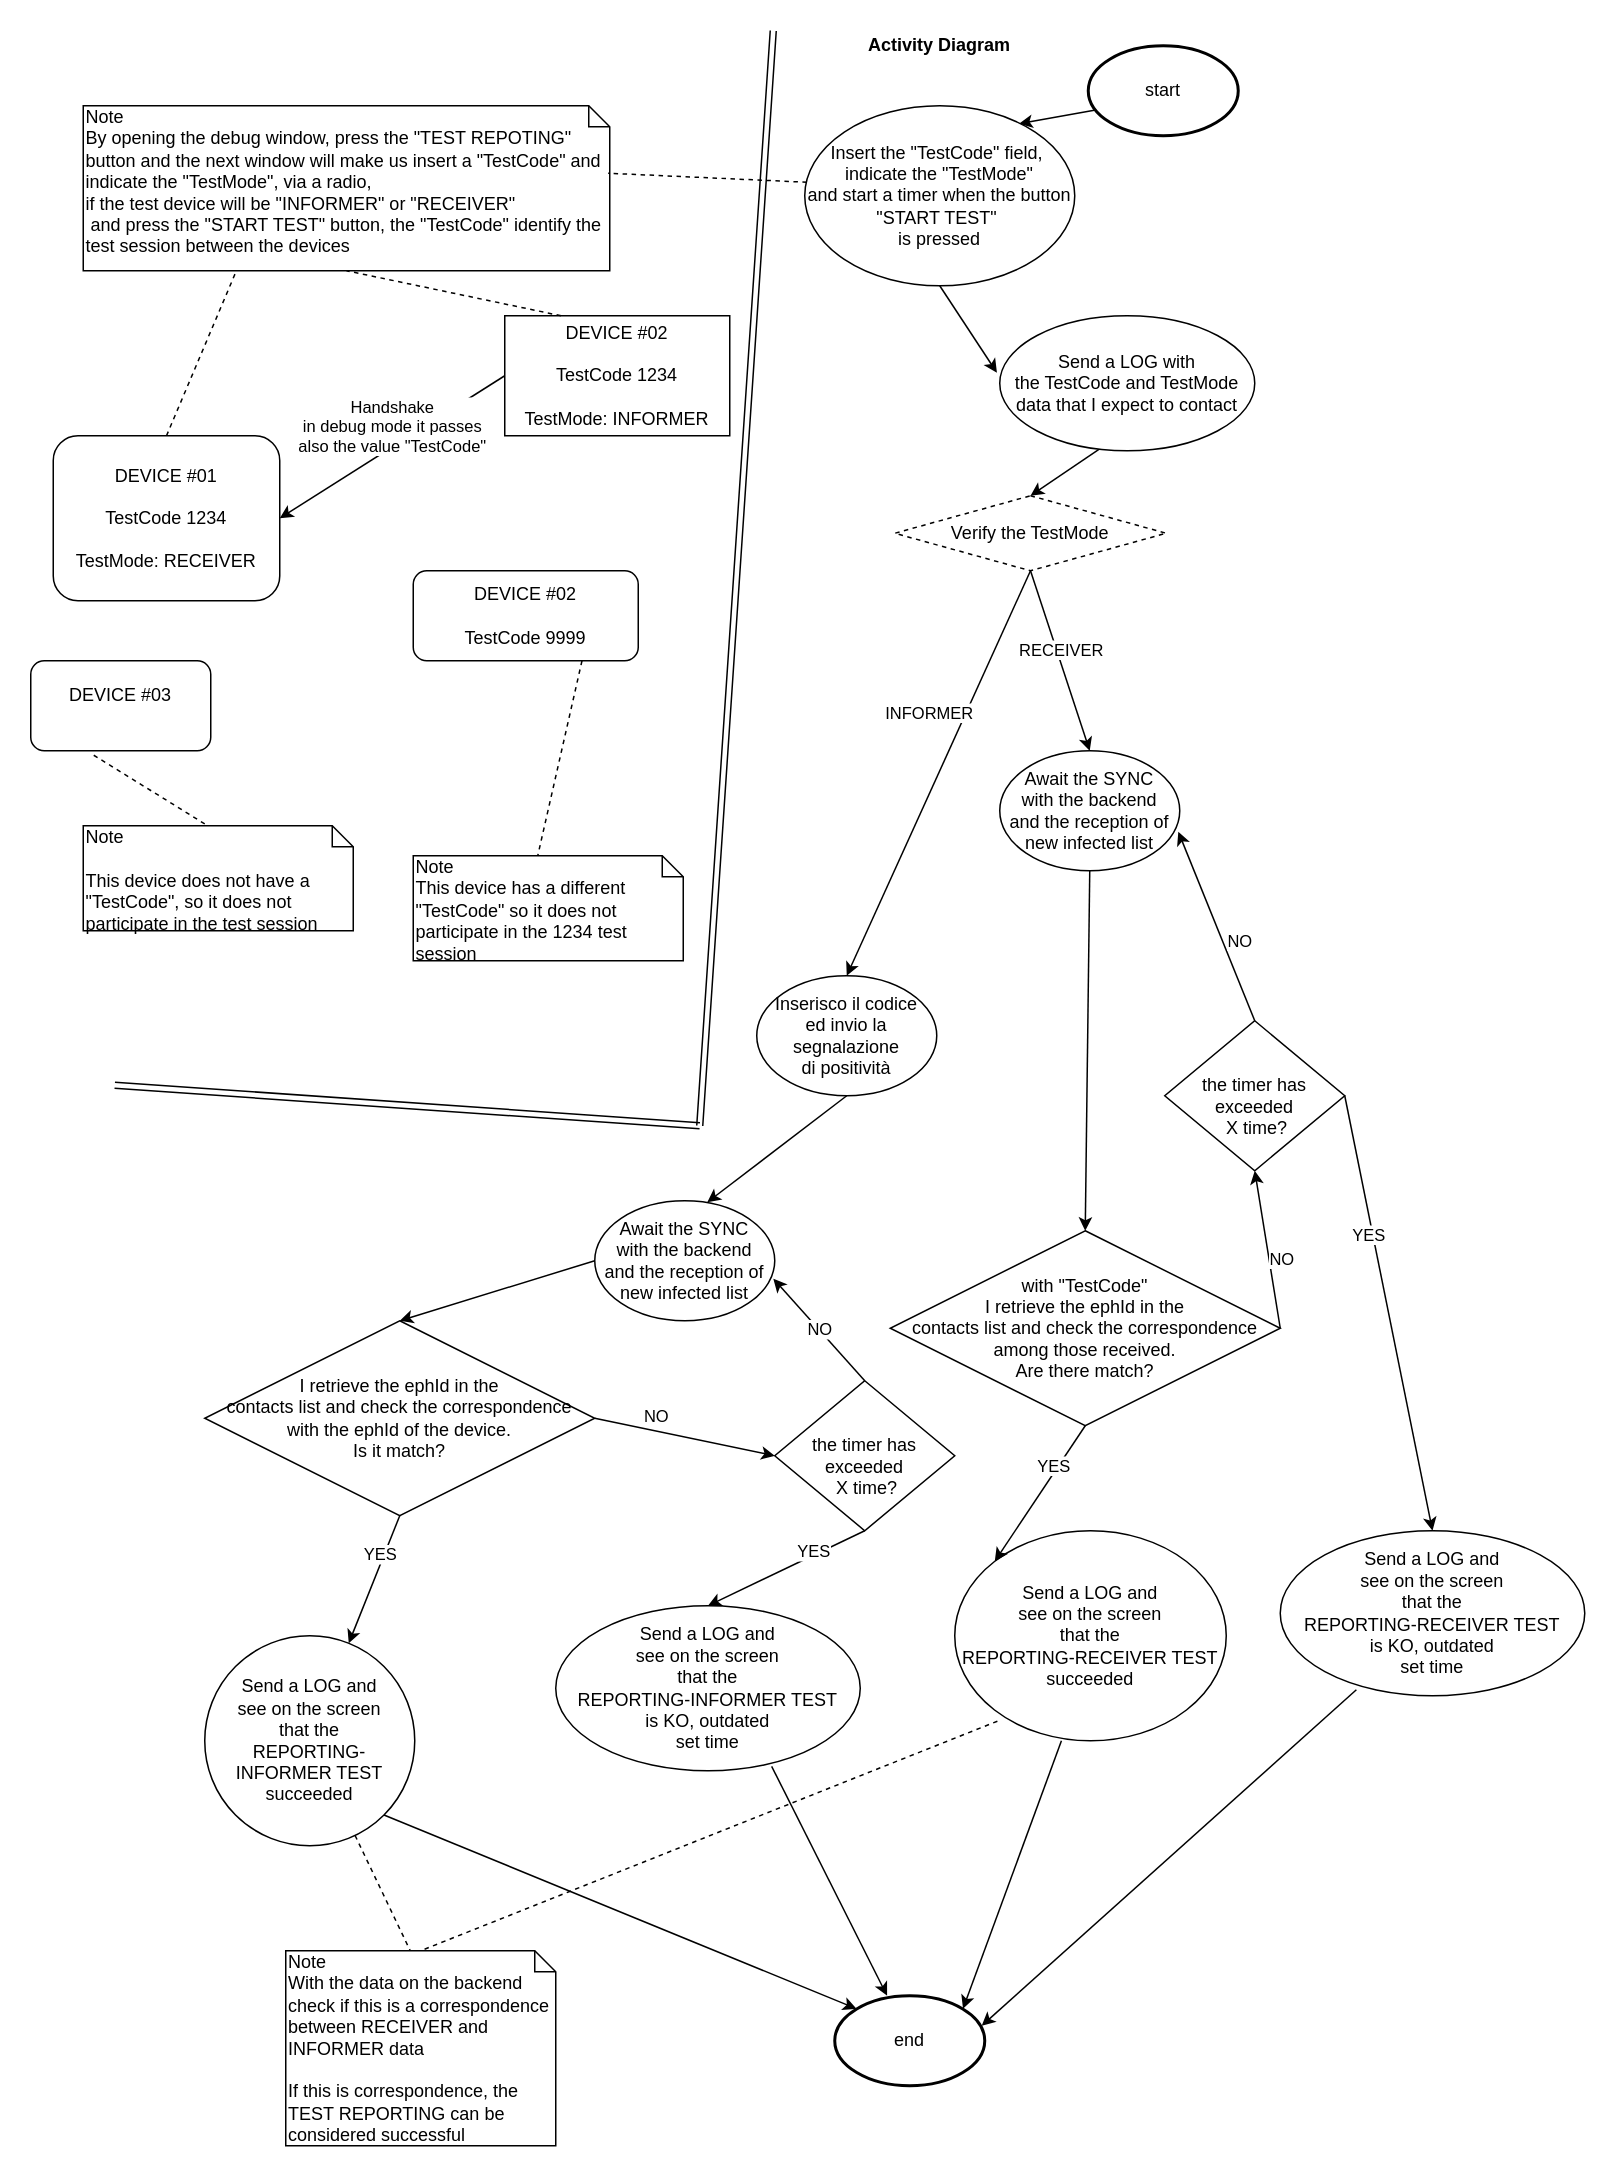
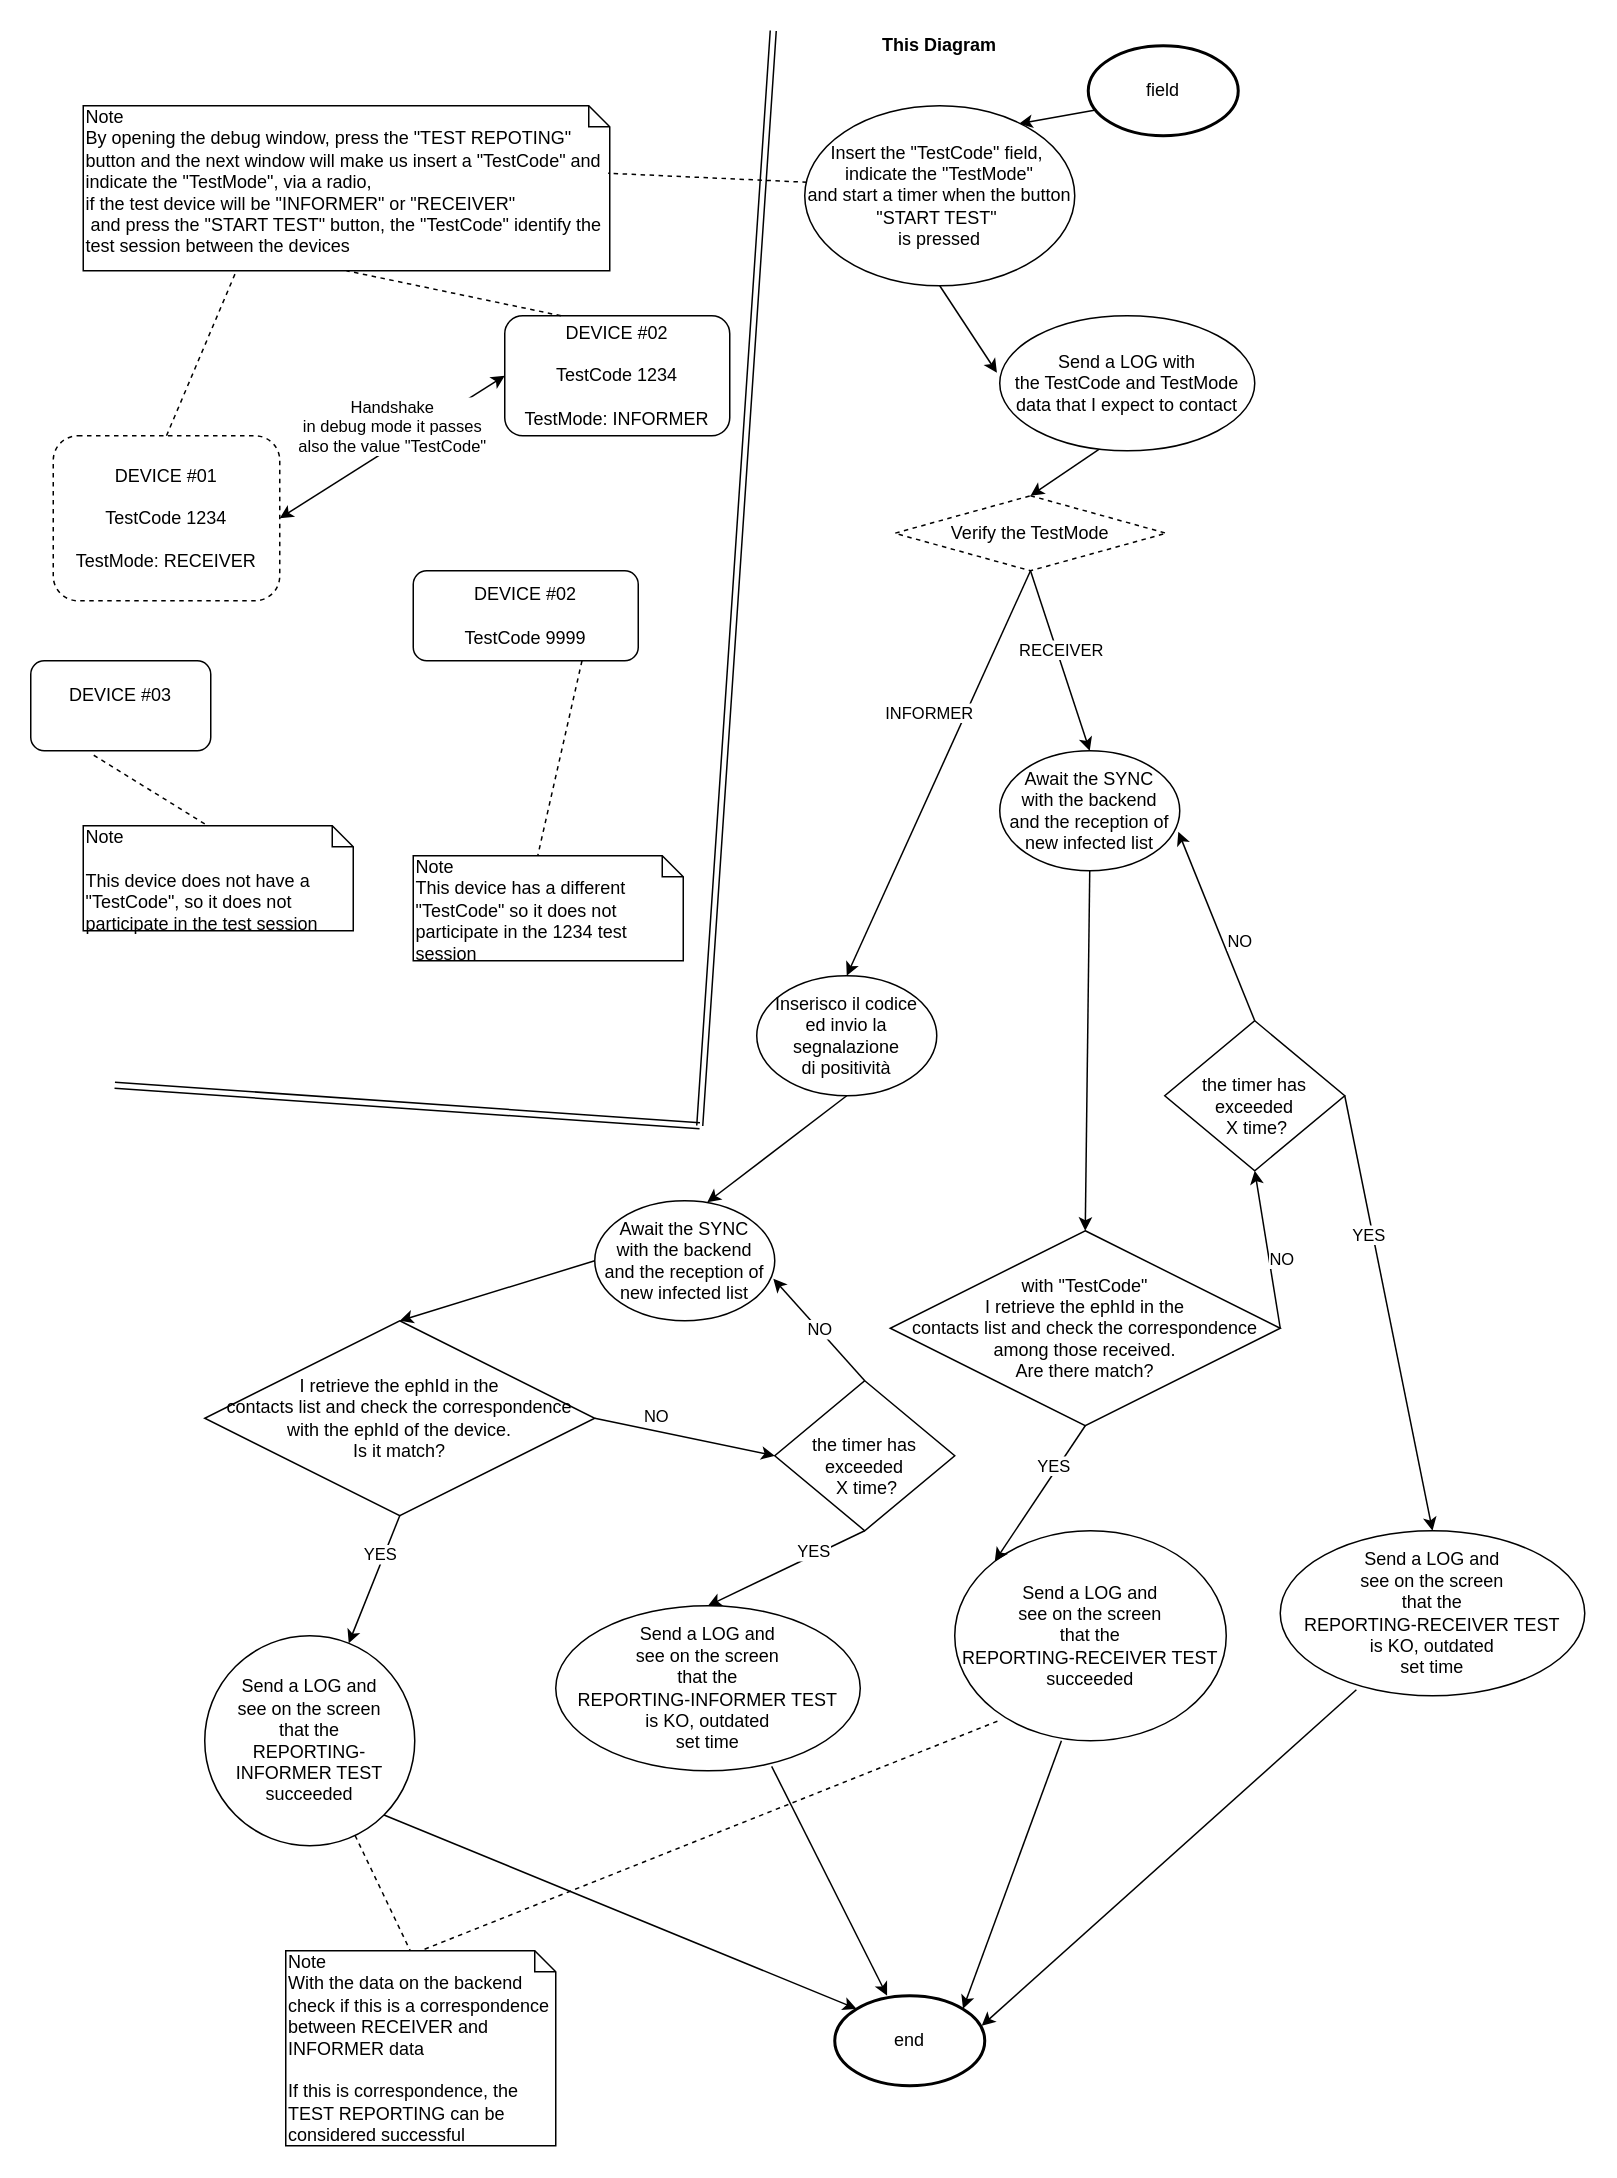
node "Activity Diagram": label "Activity Diagram" -> "This Diagram"
node "start": label "start" -> "field"
node "DEVICE #02 TestCode 1234 TestMode: INFORMER": shape rectangle -> rounded rectangle
edge "DEVICE #02 TestCode 1234 TestMode: INFORMER" -> "DEVICE #01 TestCode 1234 TestMode: RECEIVER": arrowhead none -> classic
node "DEVICE #01 TestCode 1234 TestMode: RECEIVER": style solid -> dashed
